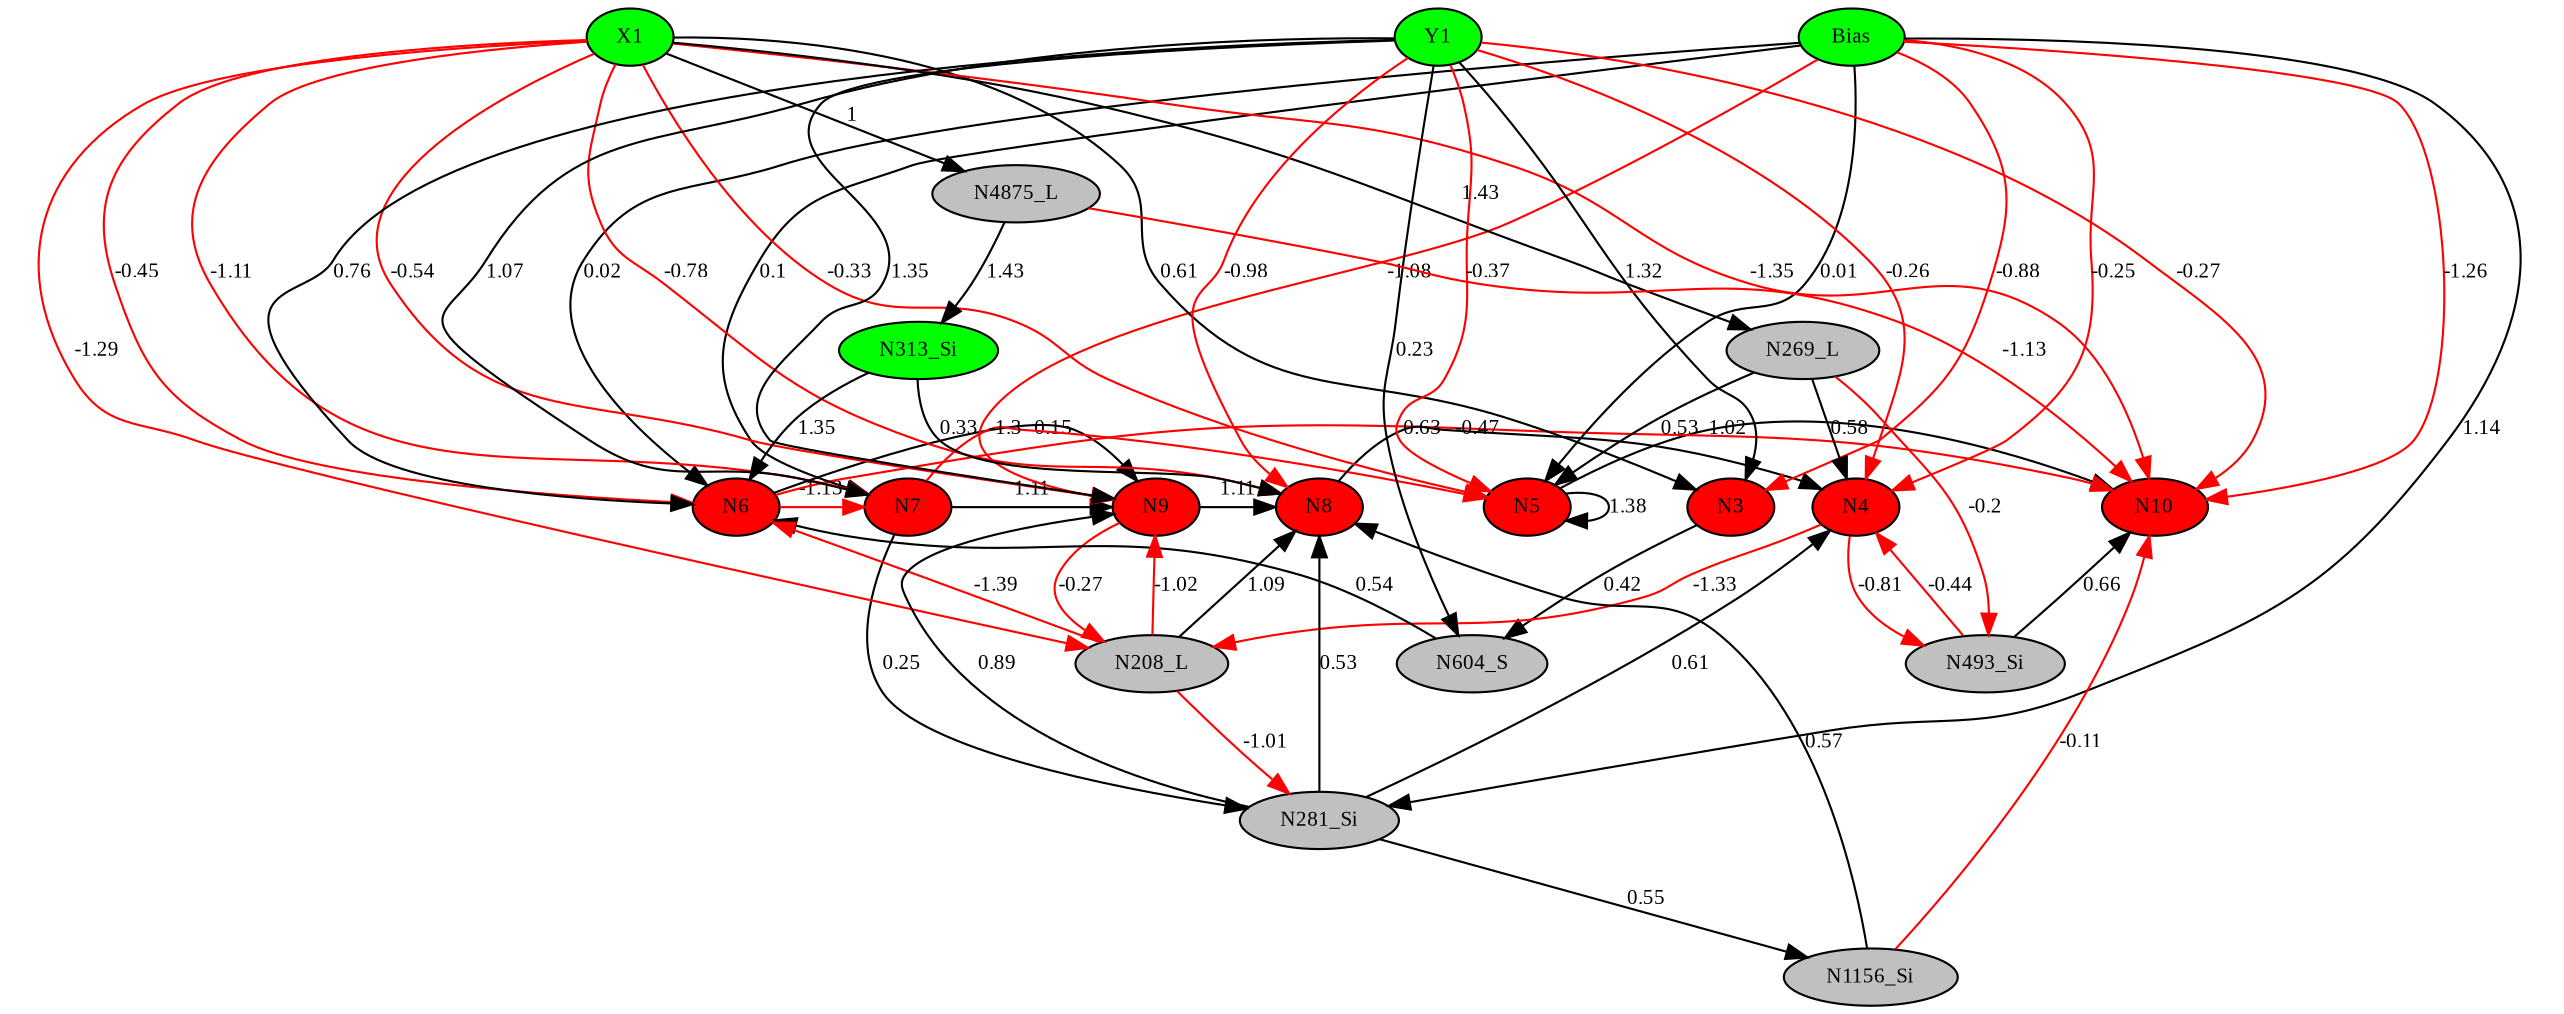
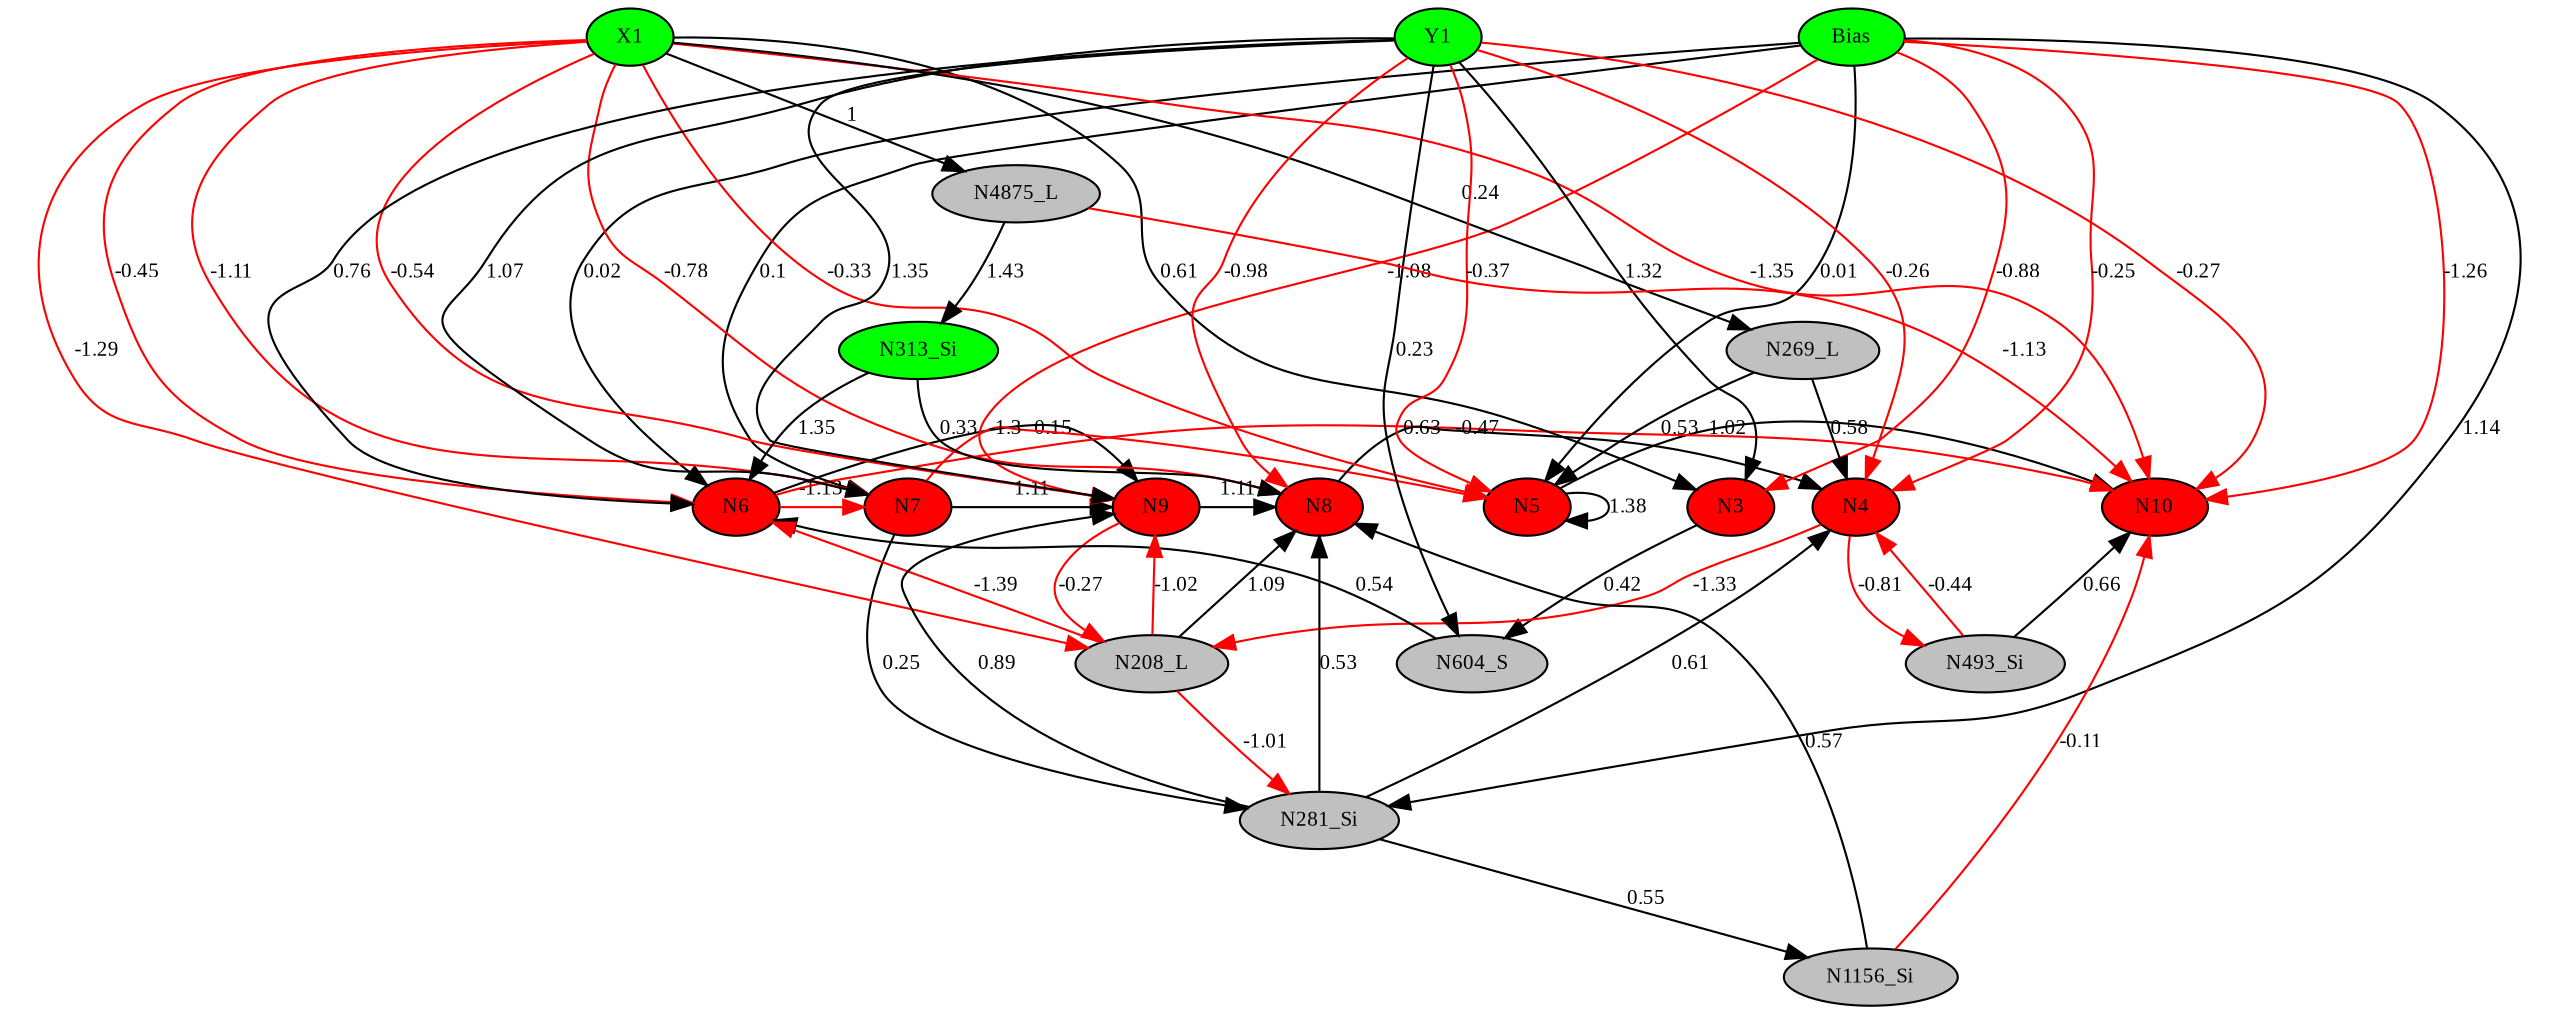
edge "X1" -> "N269_L": label "1.43" -> "0.24"
edge "N269_L" -> "N493_Si": removed, label "-0.2"
